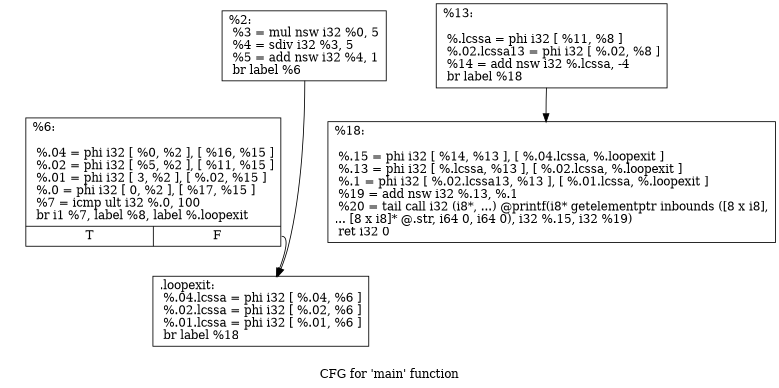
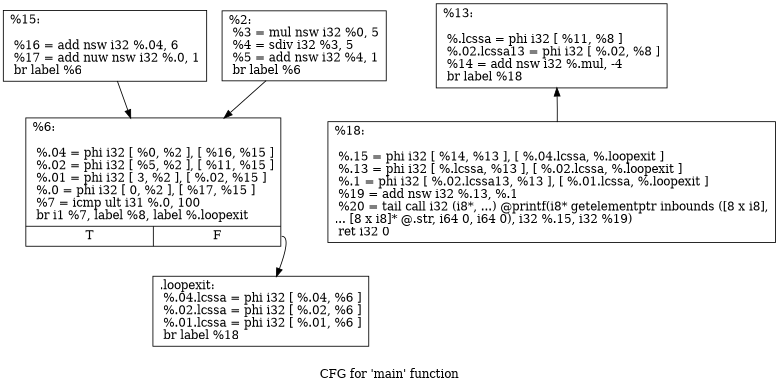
node "%15:": added
node "%13:": text "%14 = add nsw i32 %.lcssa, -4" -> "%14 = add nsw i32 %.mul, -4"
edge "%13:" -> "%18:": reversed
edge "%2:" -> ".loopexit:": now "%2:" -> "%6:"
node "%6:": text "%7 = icmp ult i32 %.0, 100" -> "%7 = icmp ult i31 %.0, 100"
